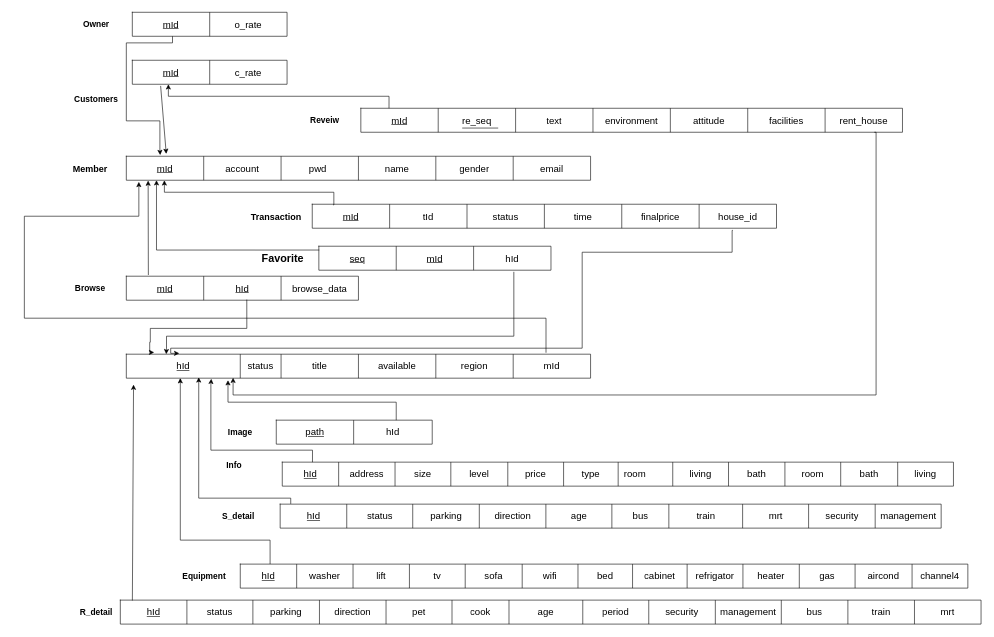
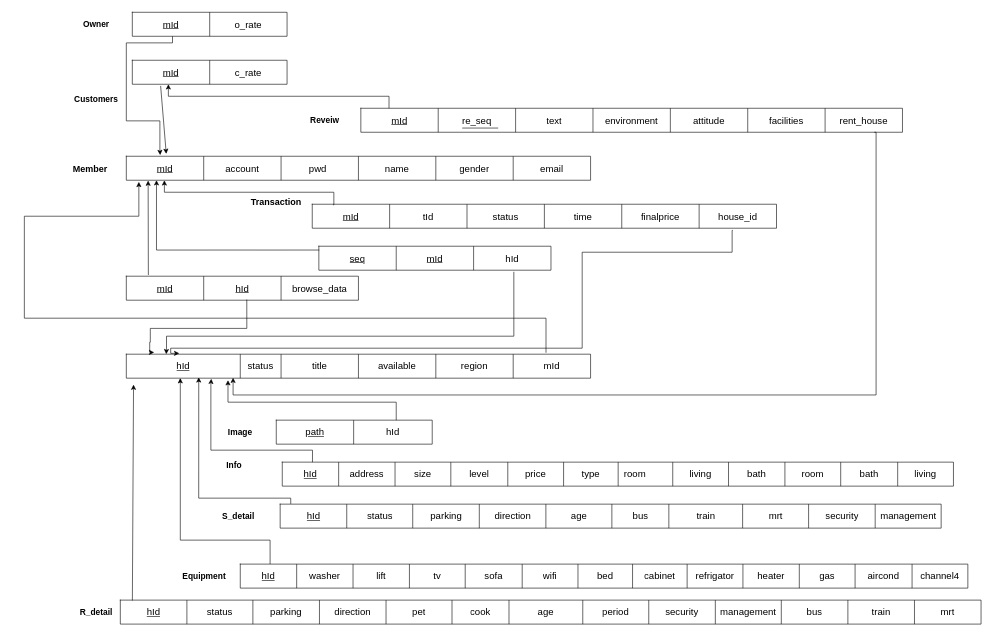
node "Transaction": moved (276, 216) -> (276, 201)
node "Favorite": removed
node "Browse": removed
